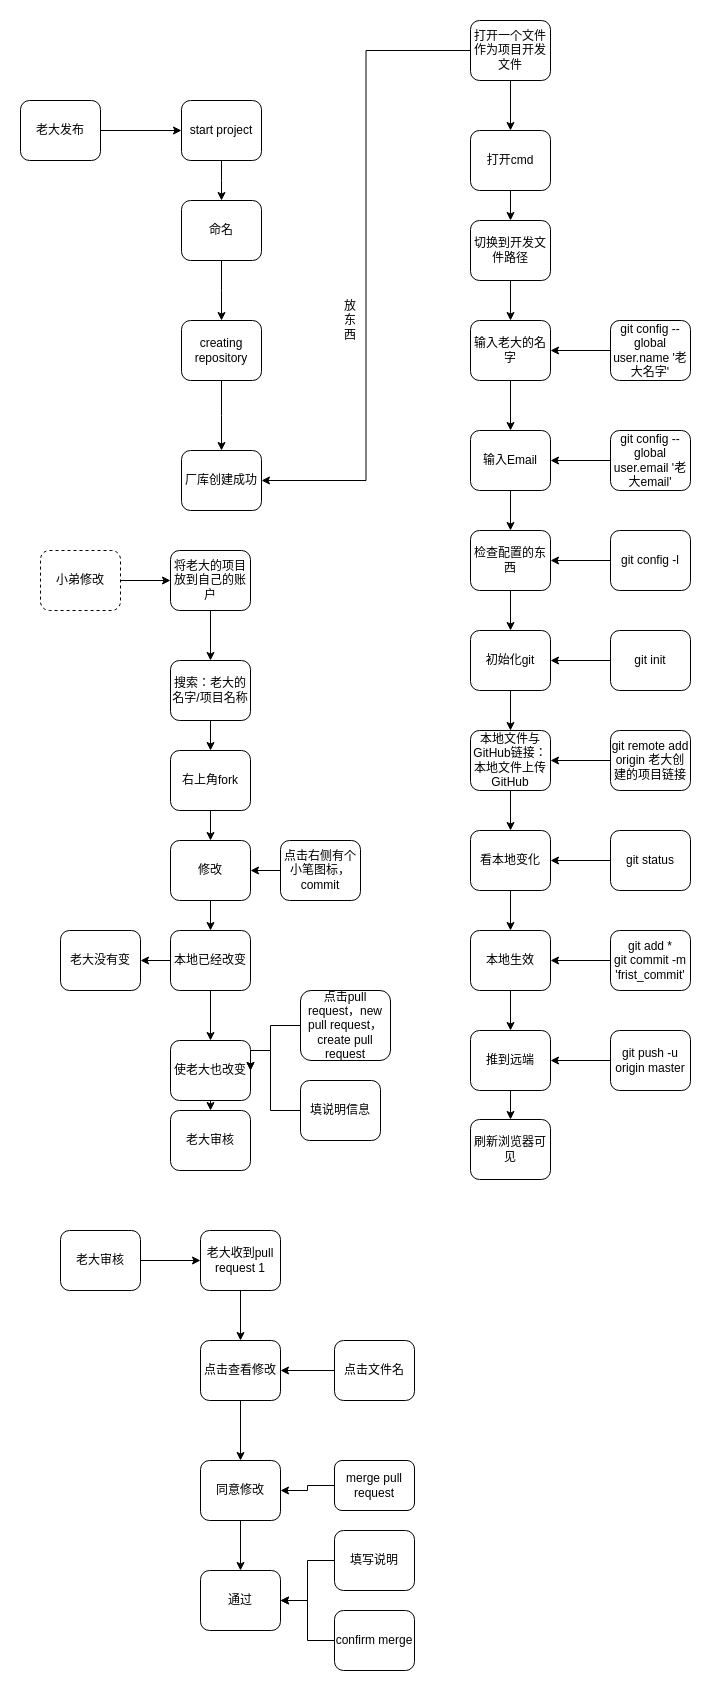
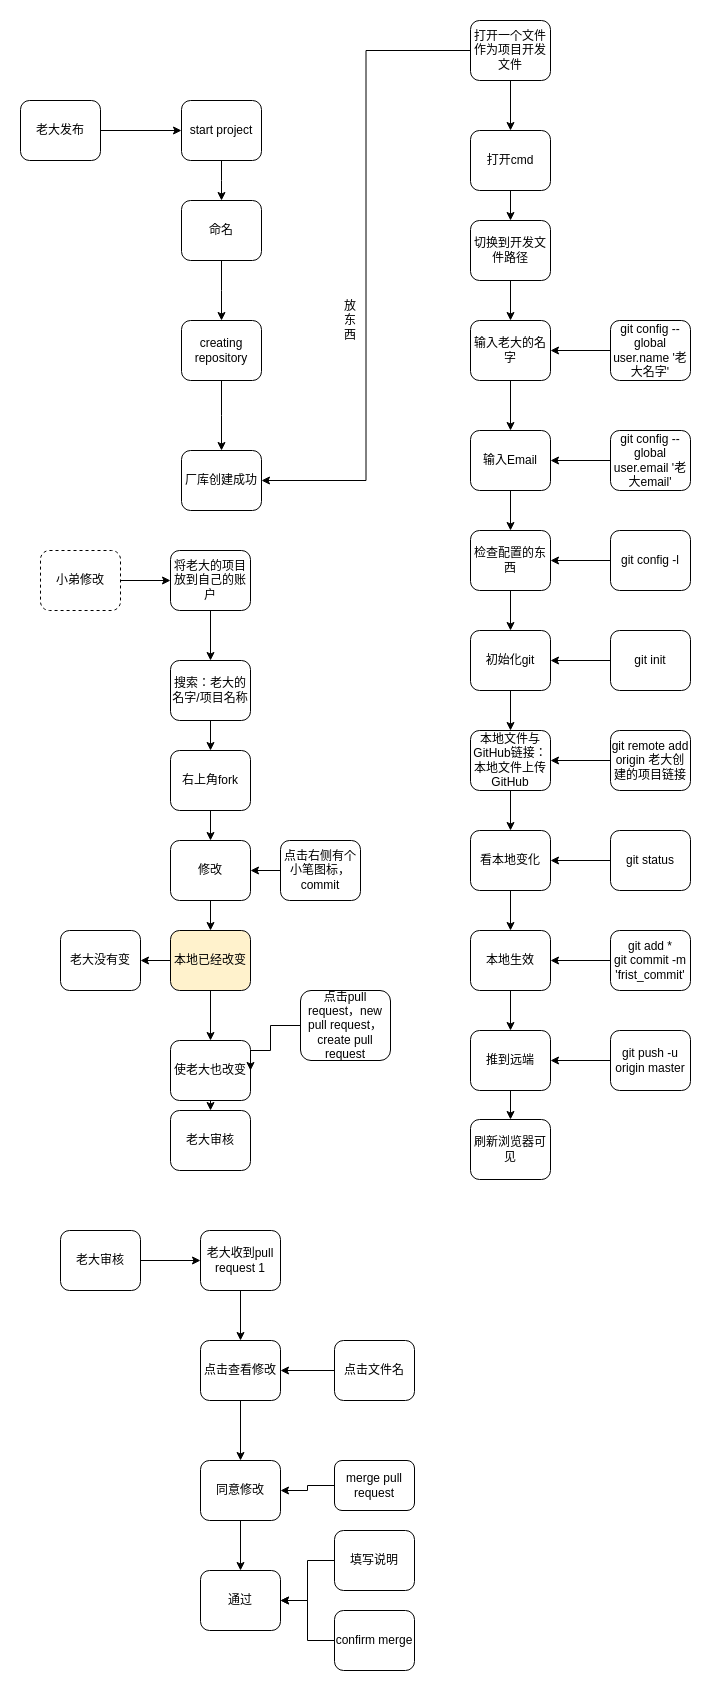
node "本地已经改变": fillcolor #ffffff -> #fff2cc
edge "填说明信息" -> "使老大也改变": removed
node "填说明信息": removed
